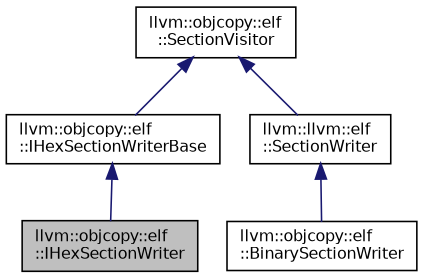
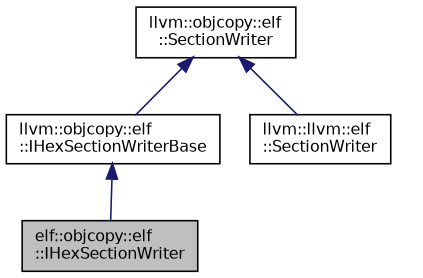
node "llvm::objcopy::elf ::SectionVisitor": label "llvm::objcopy::elf ::SectionVisitor" -> "llvm::objcopy::elf ::SectionWriter"
node "llvm::objcopy::elf ::IHexSectionWriter": label "llvm::objcopy::elf ::IHexSectionWriter" -> "elf::objcopy::elf ::IHexSectionWriter"
node "llvm::objcopy::elf ::BinarySectionWriter": removed
